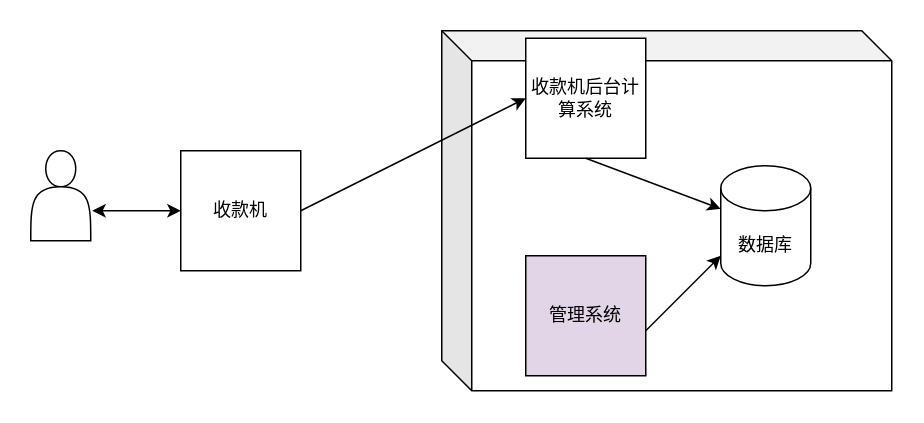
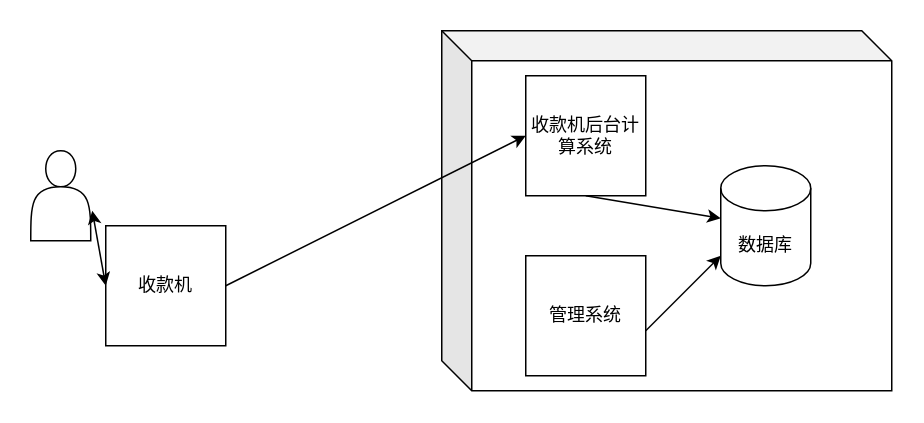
node "收款机后台计算系统": moved (586, 98) -> (586, 136)
node "收款机": moved (241, 211) -> (166, 286)
node "管理系统": fillcolor #e1d5e7 -> #ffffff
